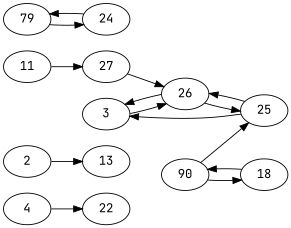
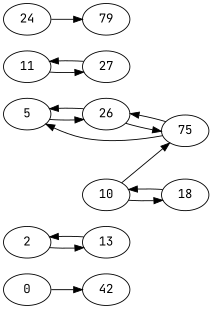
edge "79" -> "24": removed
edge "27" -> "26": now "27" -> "11"
node "25": label "25" -> "75"
node "3": label "3" -> "5"
node "90": label "90" -> "10"
node "4": label "4" -> "0"
node "22": label "22" -> "42"
edge "13" -> "2": added
